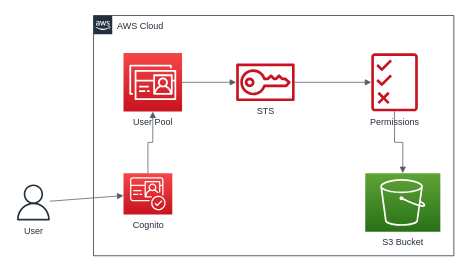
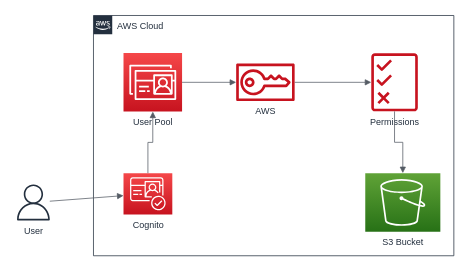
node "STS": label "STS" -> "AWS"
